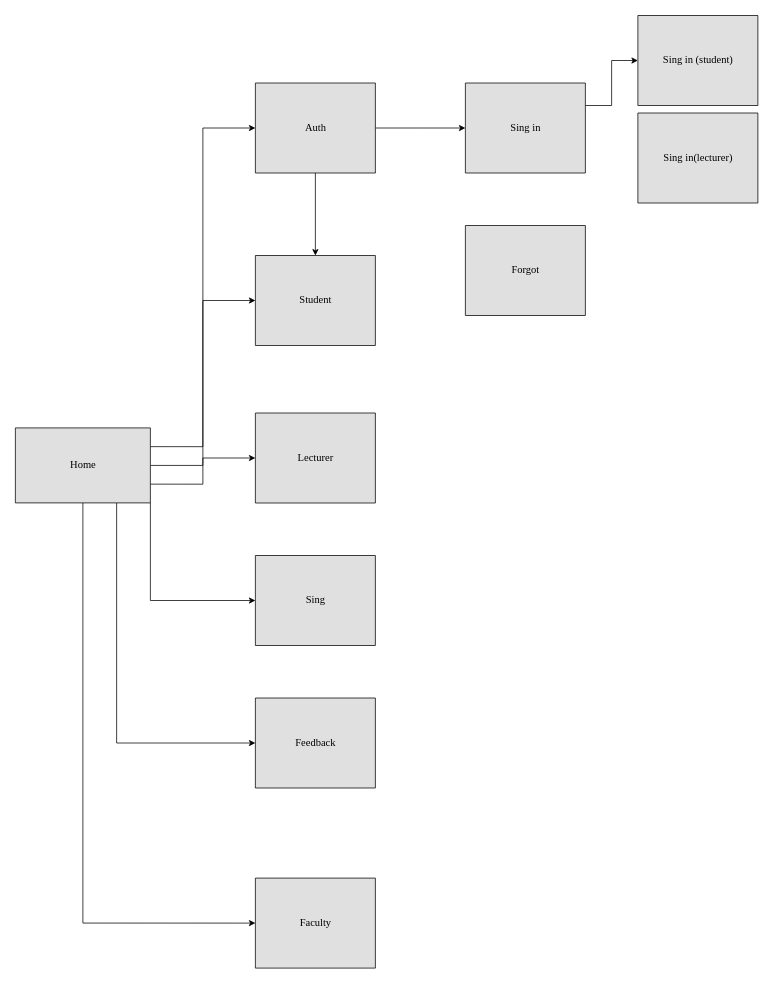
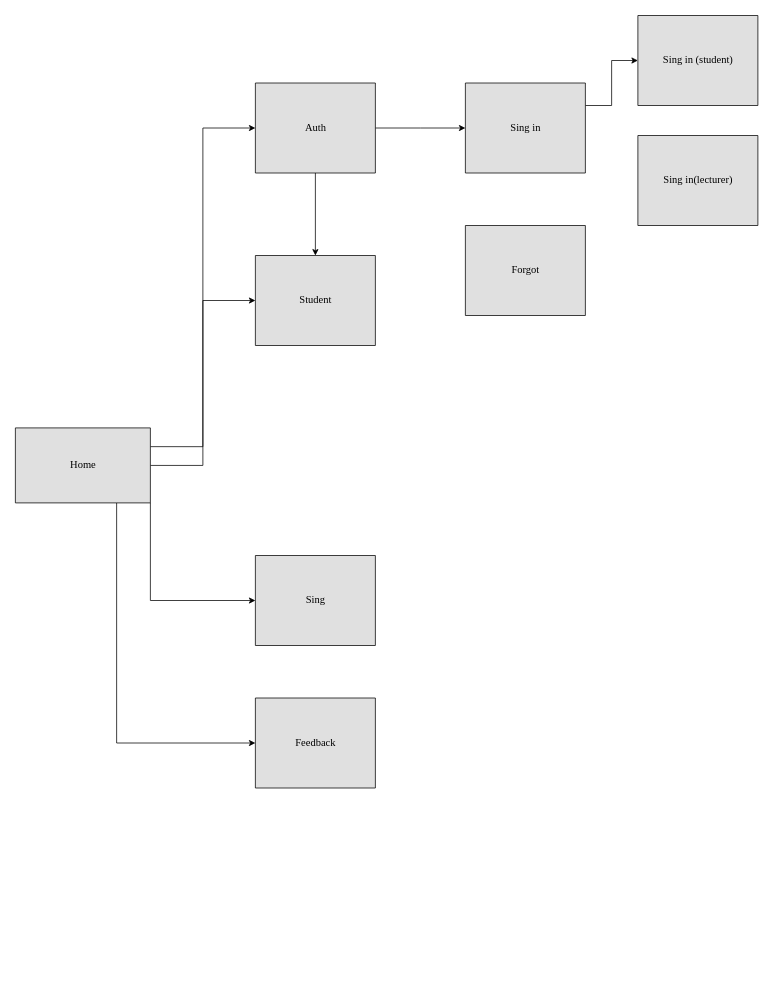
node "Sing in(lecturer)": moved (698, 158) -> (698, 180)
node "Lecturer": removed
edge "Home" -> "Lecturer": removed
edge "Home" -> "Faculty": removed
node "Faculty": removed
